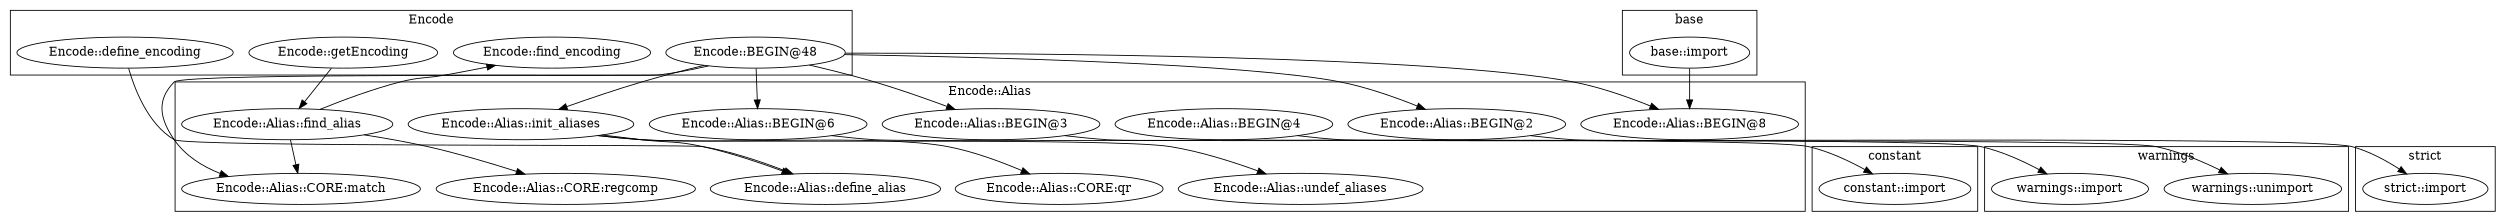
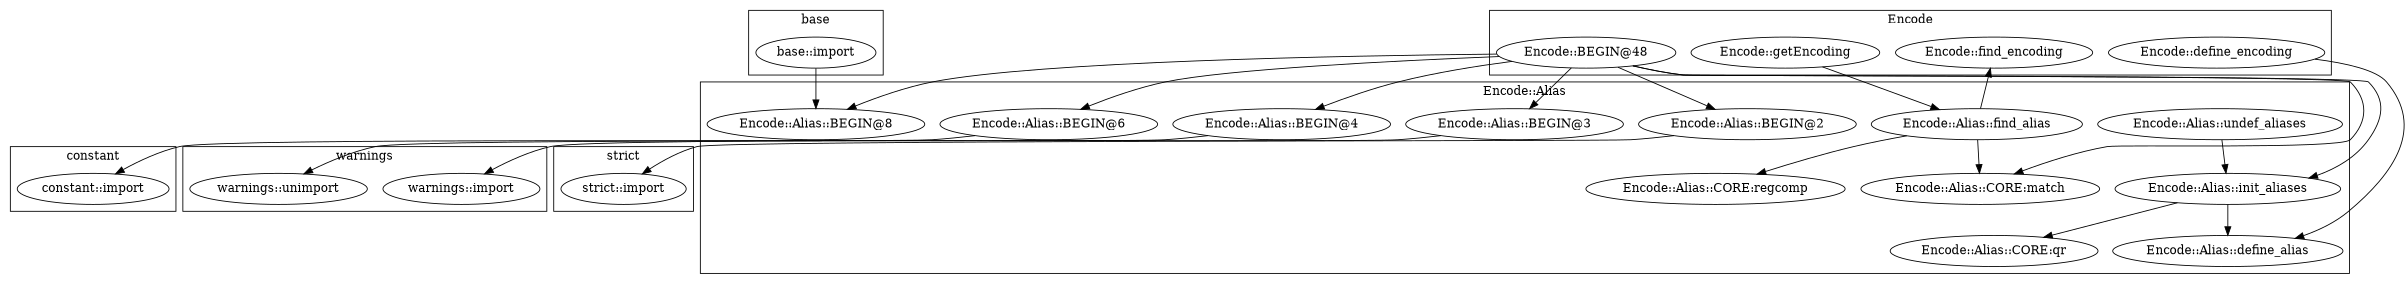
edge "Encode::BEGIN@48" -> "Encode::Alias::BEGIN@4": added
edge "Encode::Alias::init_aliases" -> "Encode::Alias::undef_aliases": reversed
